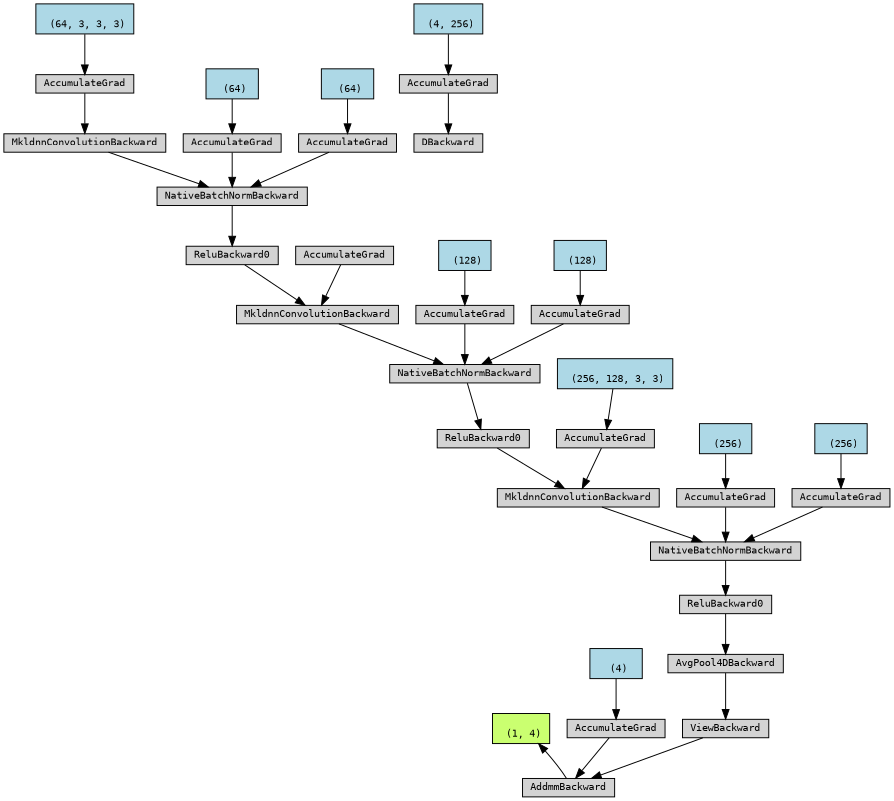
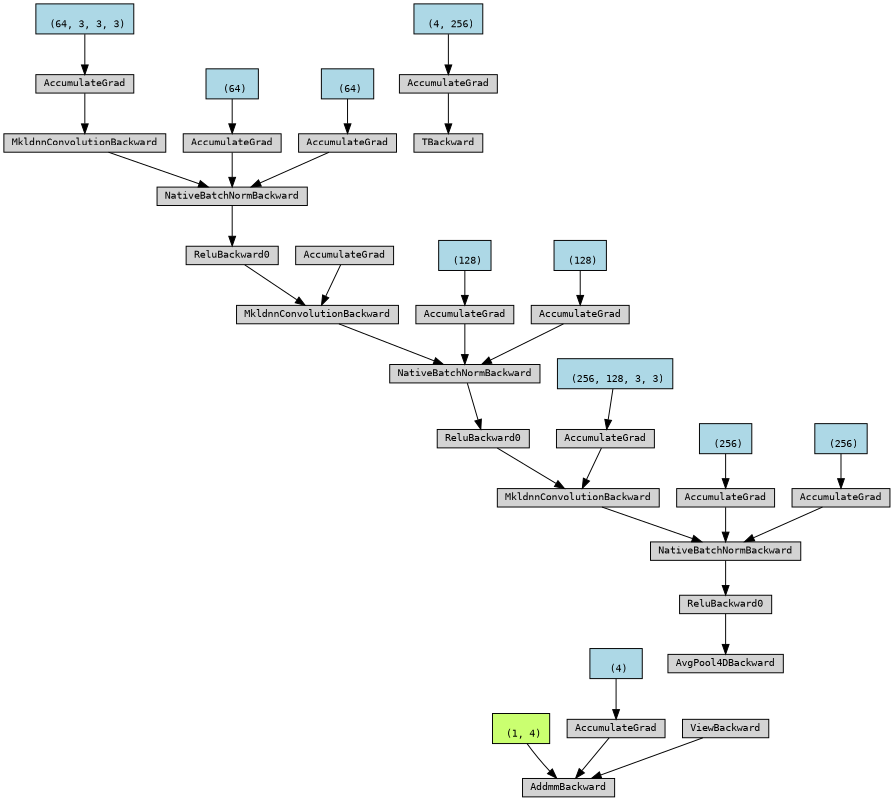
node "DBackward": label "DBackward" -> "TBackward"
edge "AvgPool4DBackward" -> "ViewBackward": removed
edge "AddmmBackward" -> "(1, 4)": reversed
